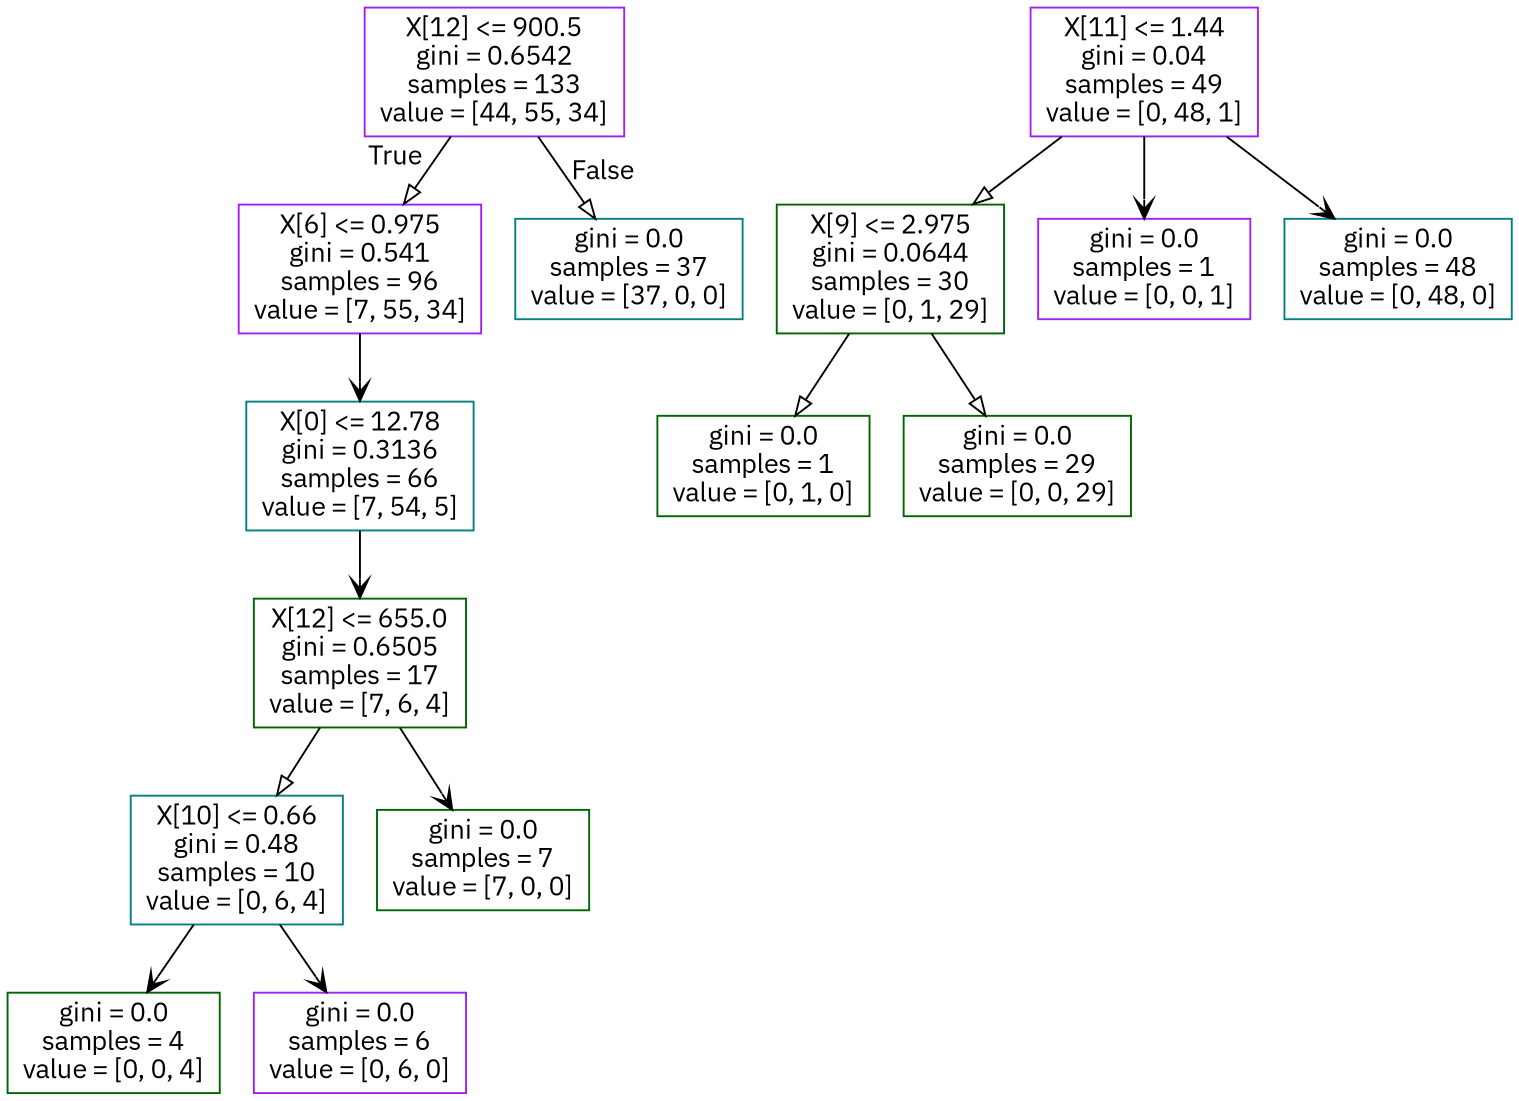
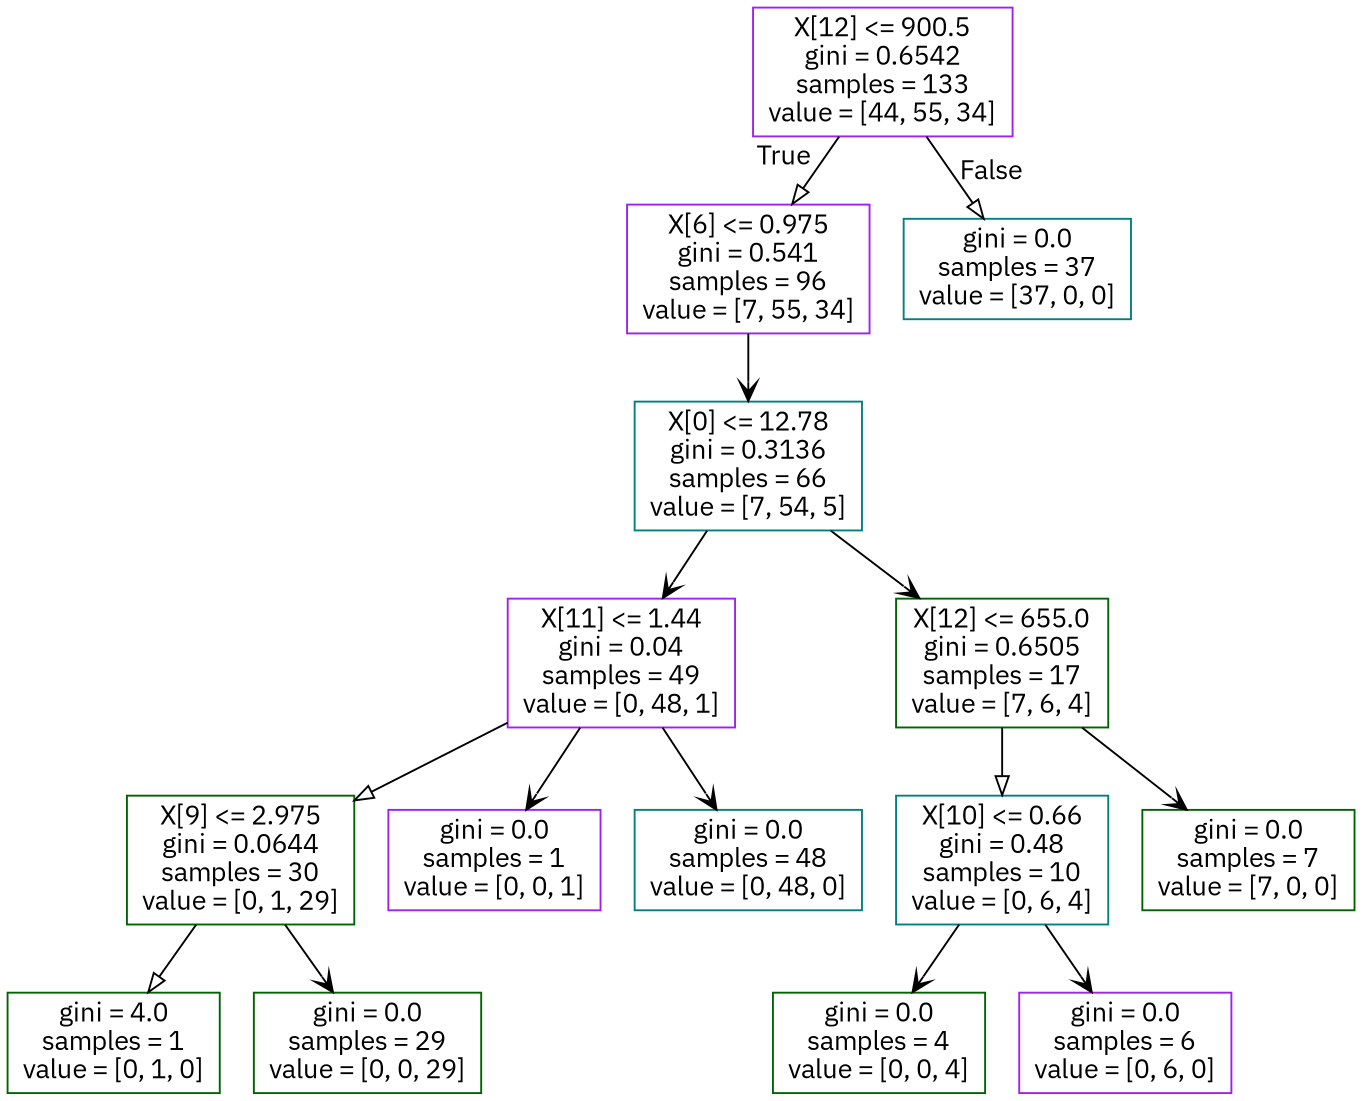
edge "X[9] <= 2.975 gini = 0.0644 samples = 30 value = [0, 1, 29]" -> "gini = 0.0 samples = 29 value = [0, 0, 29]": arrowhead onormal -> vee
node "gini = 0.0 samples = 1 value = [0, 1, 0]": label "gini = 0.0 samples = 1 value = [0, 1, 0]" -> "gini = 4.0 samples = 1 value = [0, 1, 0]"
edge "X[0] <= 12.78 gini = 0.3136 samples = 66 value = [7, 54, 5]" -> "X[11] <= 1.44 gini = 0.04 samples = 49 value = [0, 48, 1]": added
